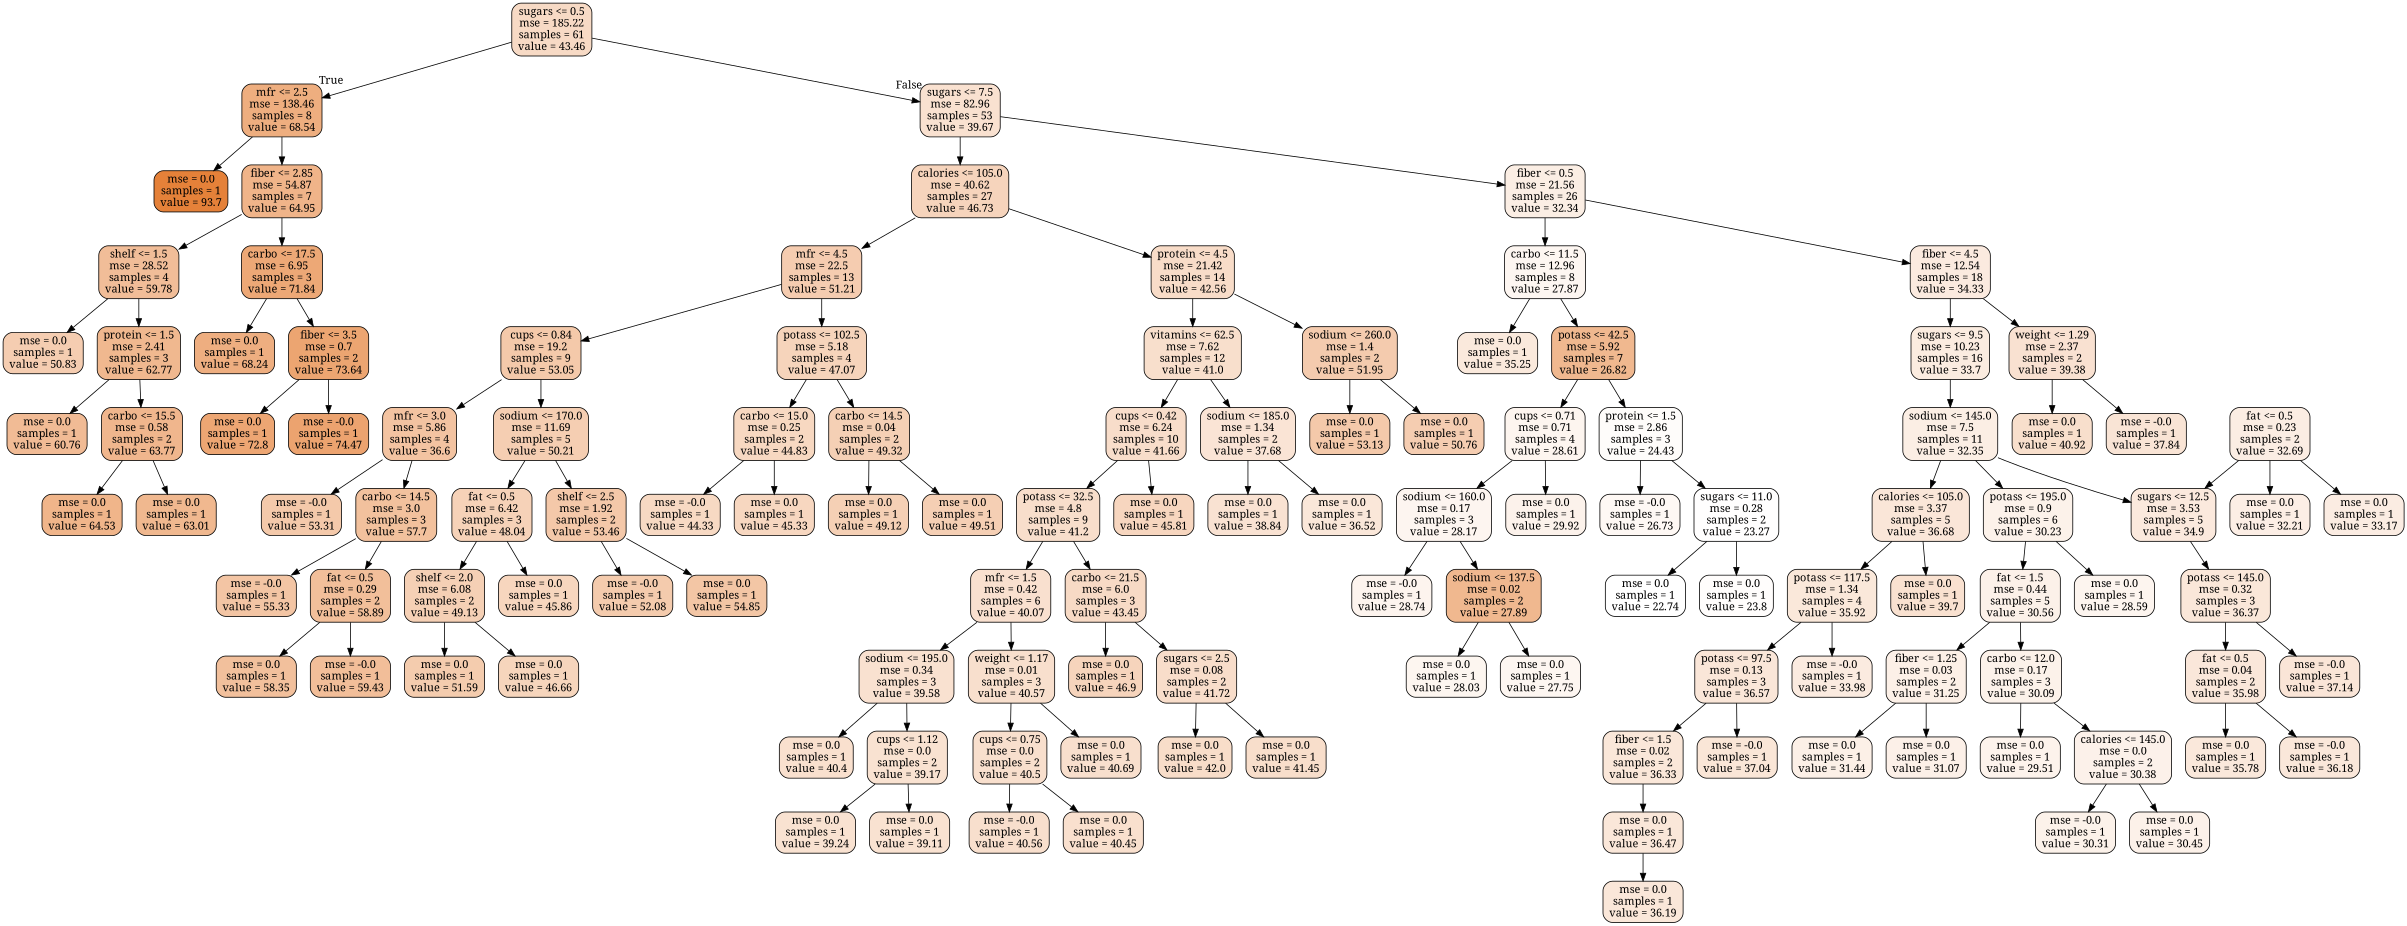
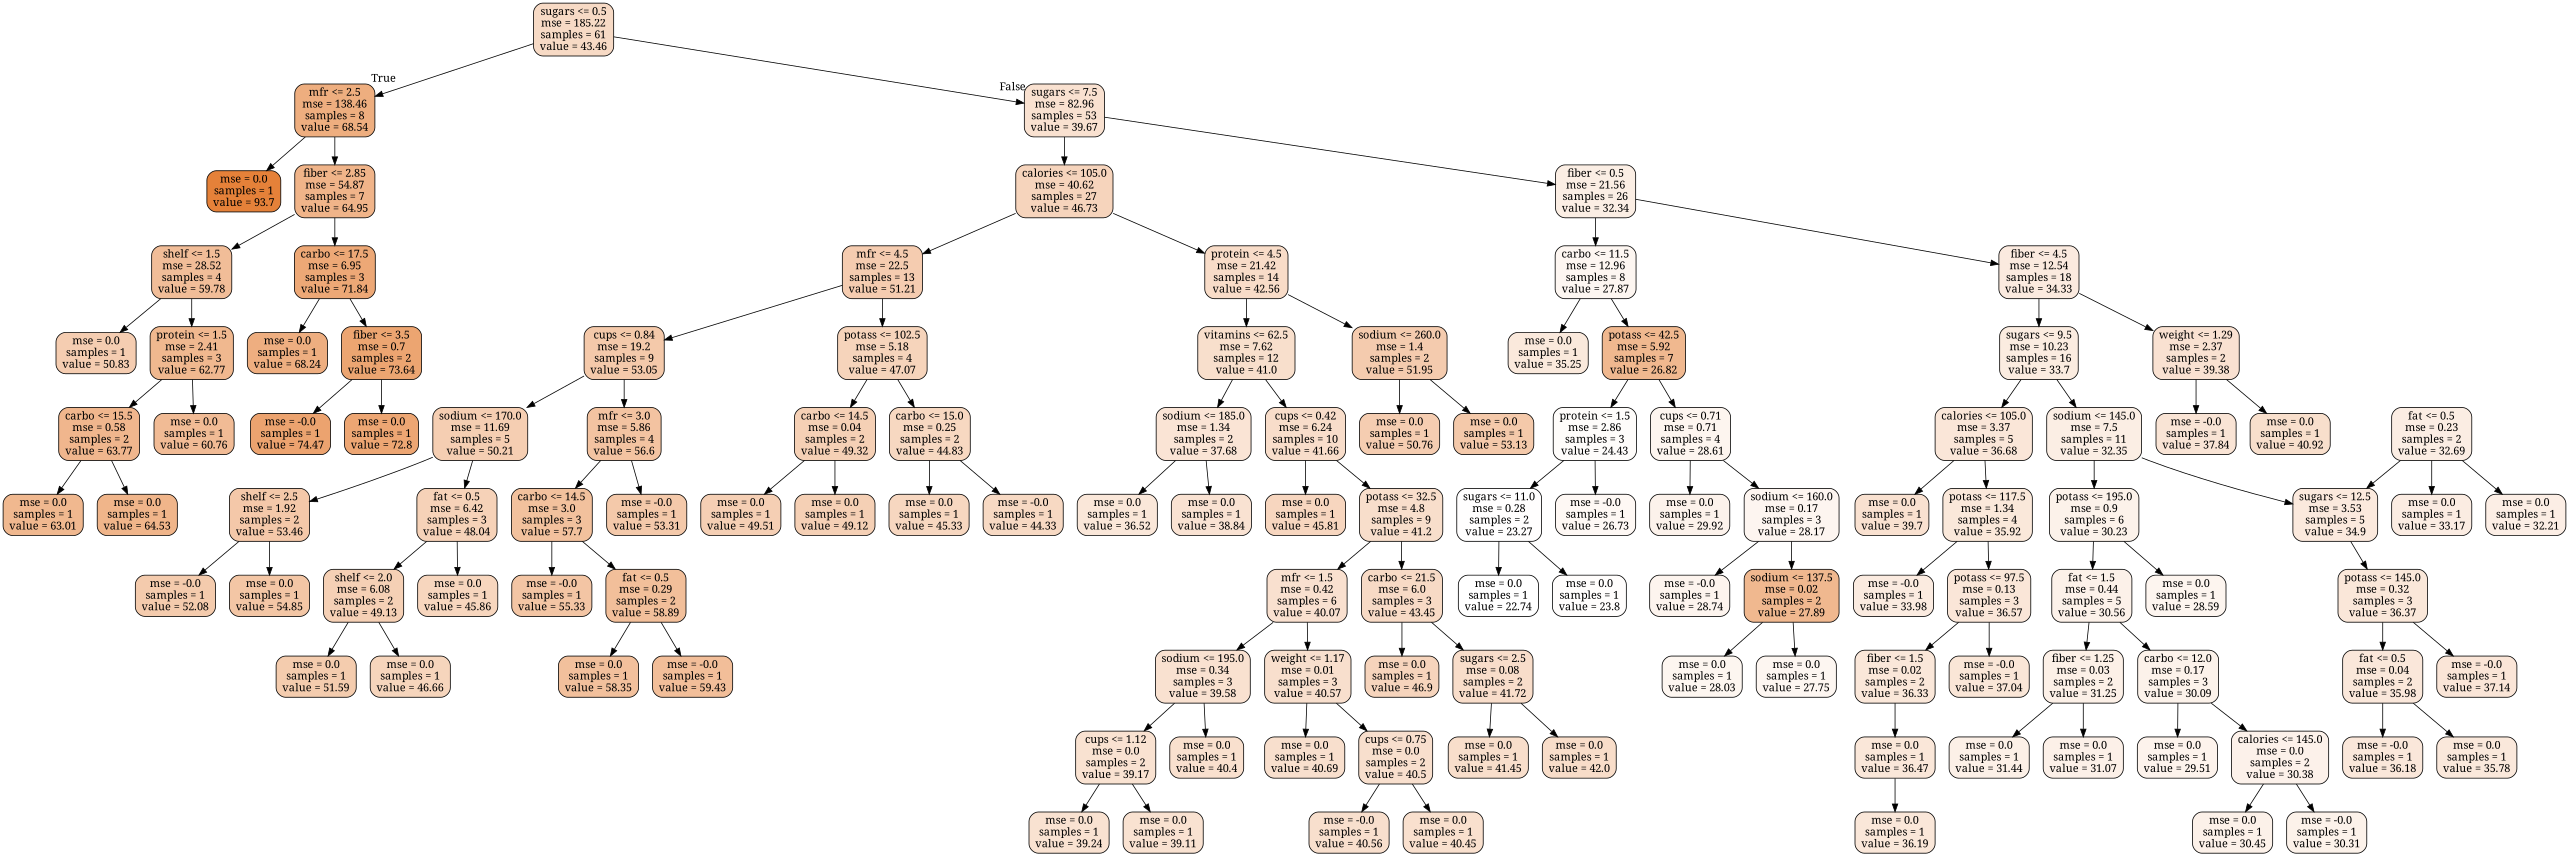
node "mfr <= 3.0 mse = 5.86 samples = 4 value = 36.6": label "mfr <= 3.0 mse = 5.86 samples = 4 value = 36.6" -> "mfr <= 3.0 mse = 5.86 samples = 4 value = 56.6"
edge "sodium <= 145.0 mse = 7.5 samples = 11 value = 32.35" -> "calories <= 105.0 mse = 3.37 samples = 5 value = 36.68": now "sugars <= 9.5 mse = 10.23 samples = 16 value = 33.7" -> "calories <= 105.0 mse = 3.37 samples = 5 value = 36.68"
